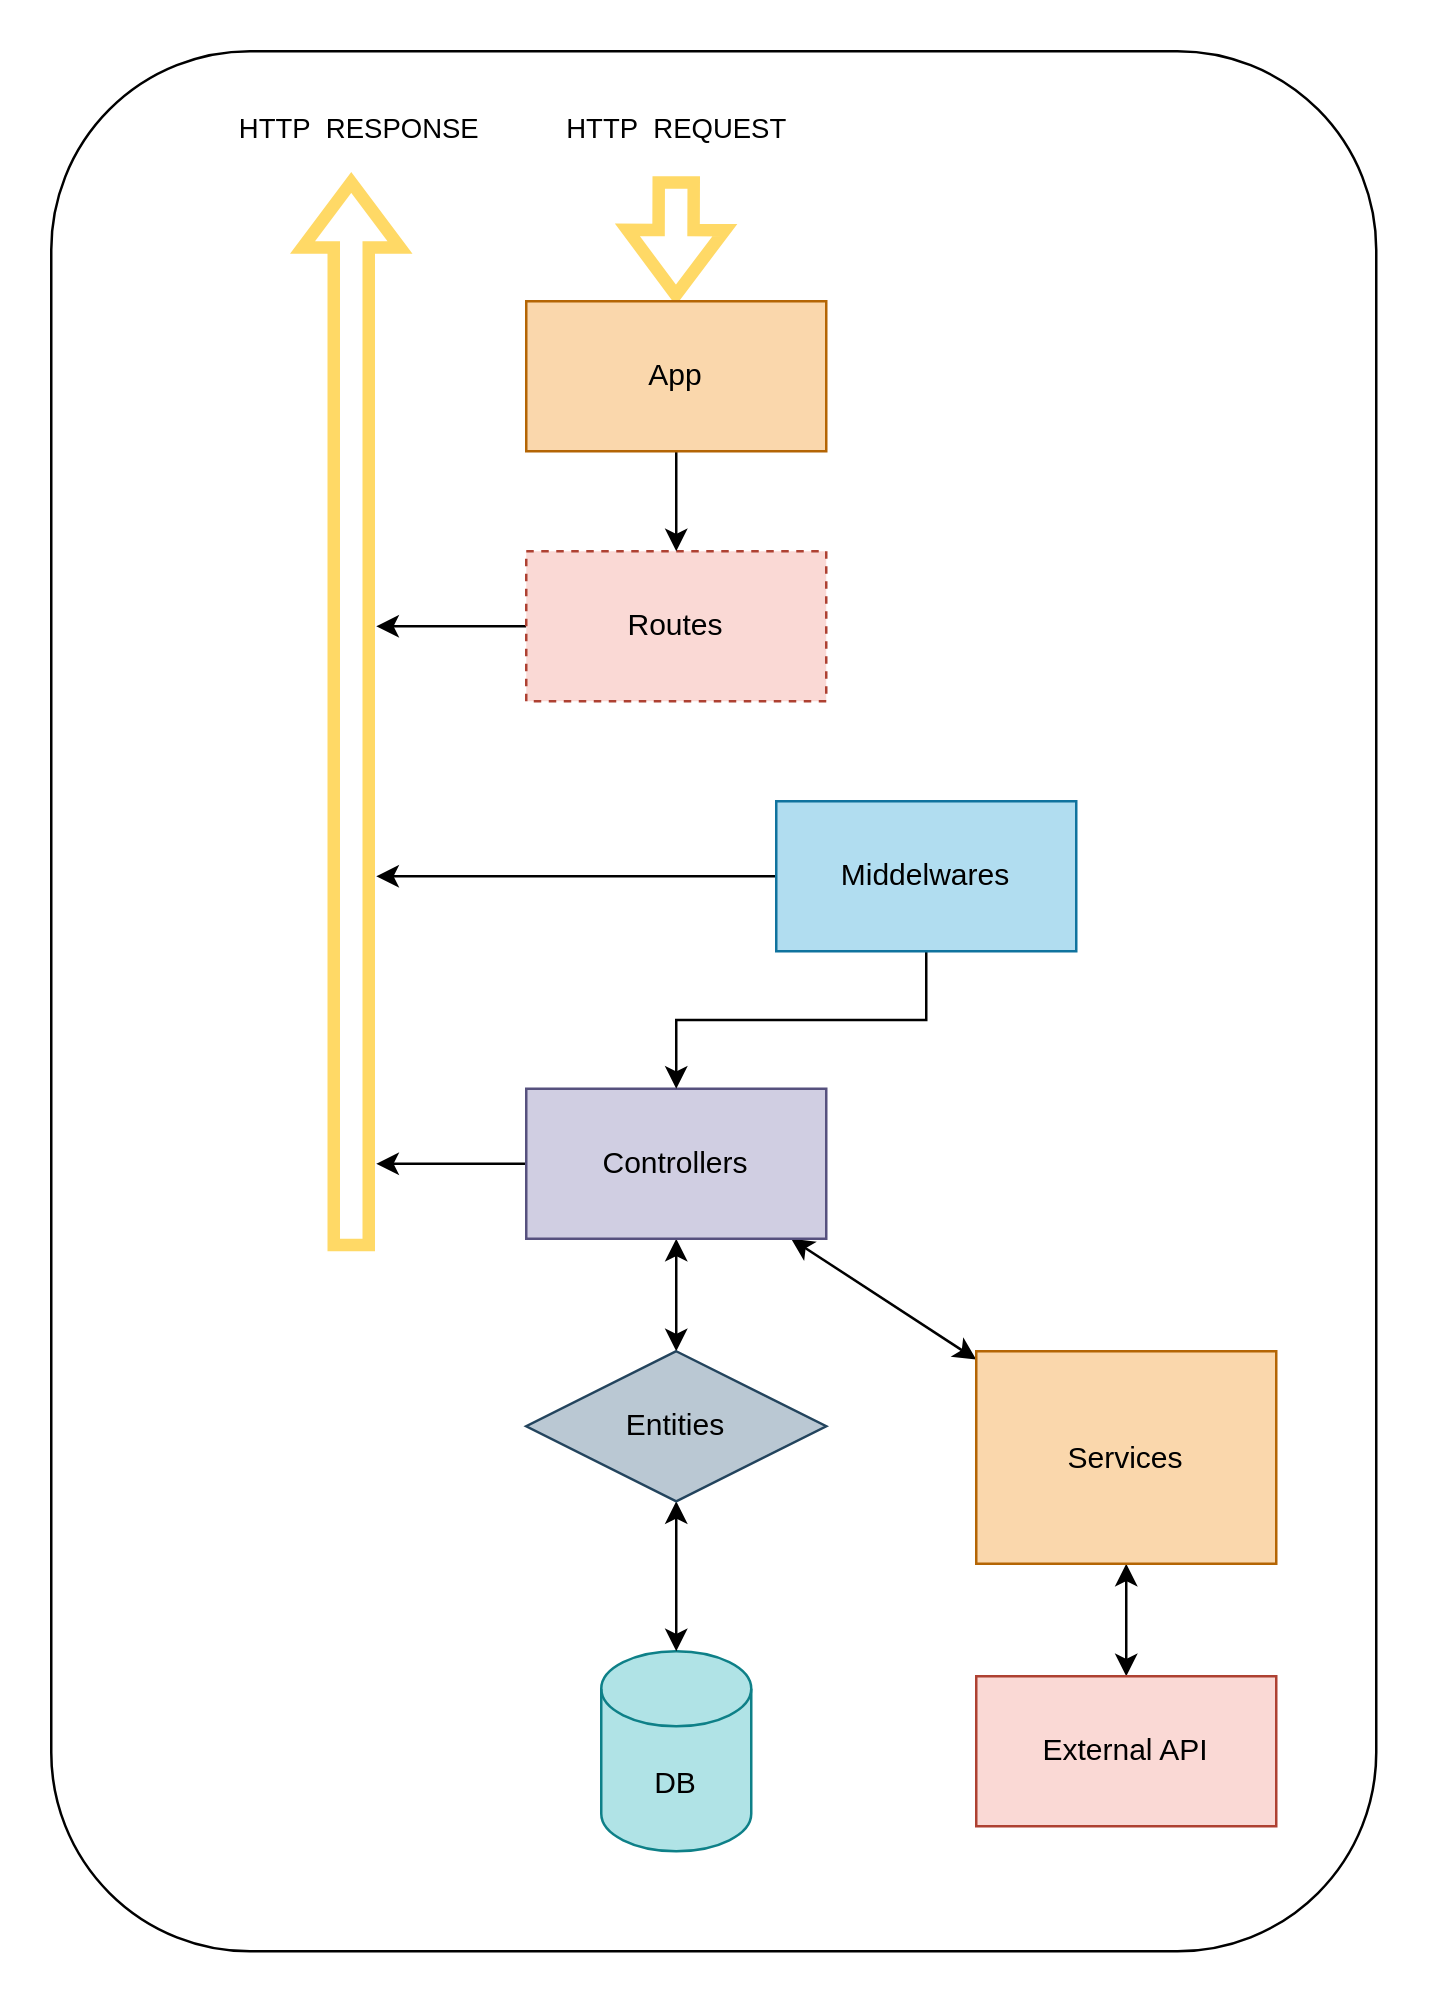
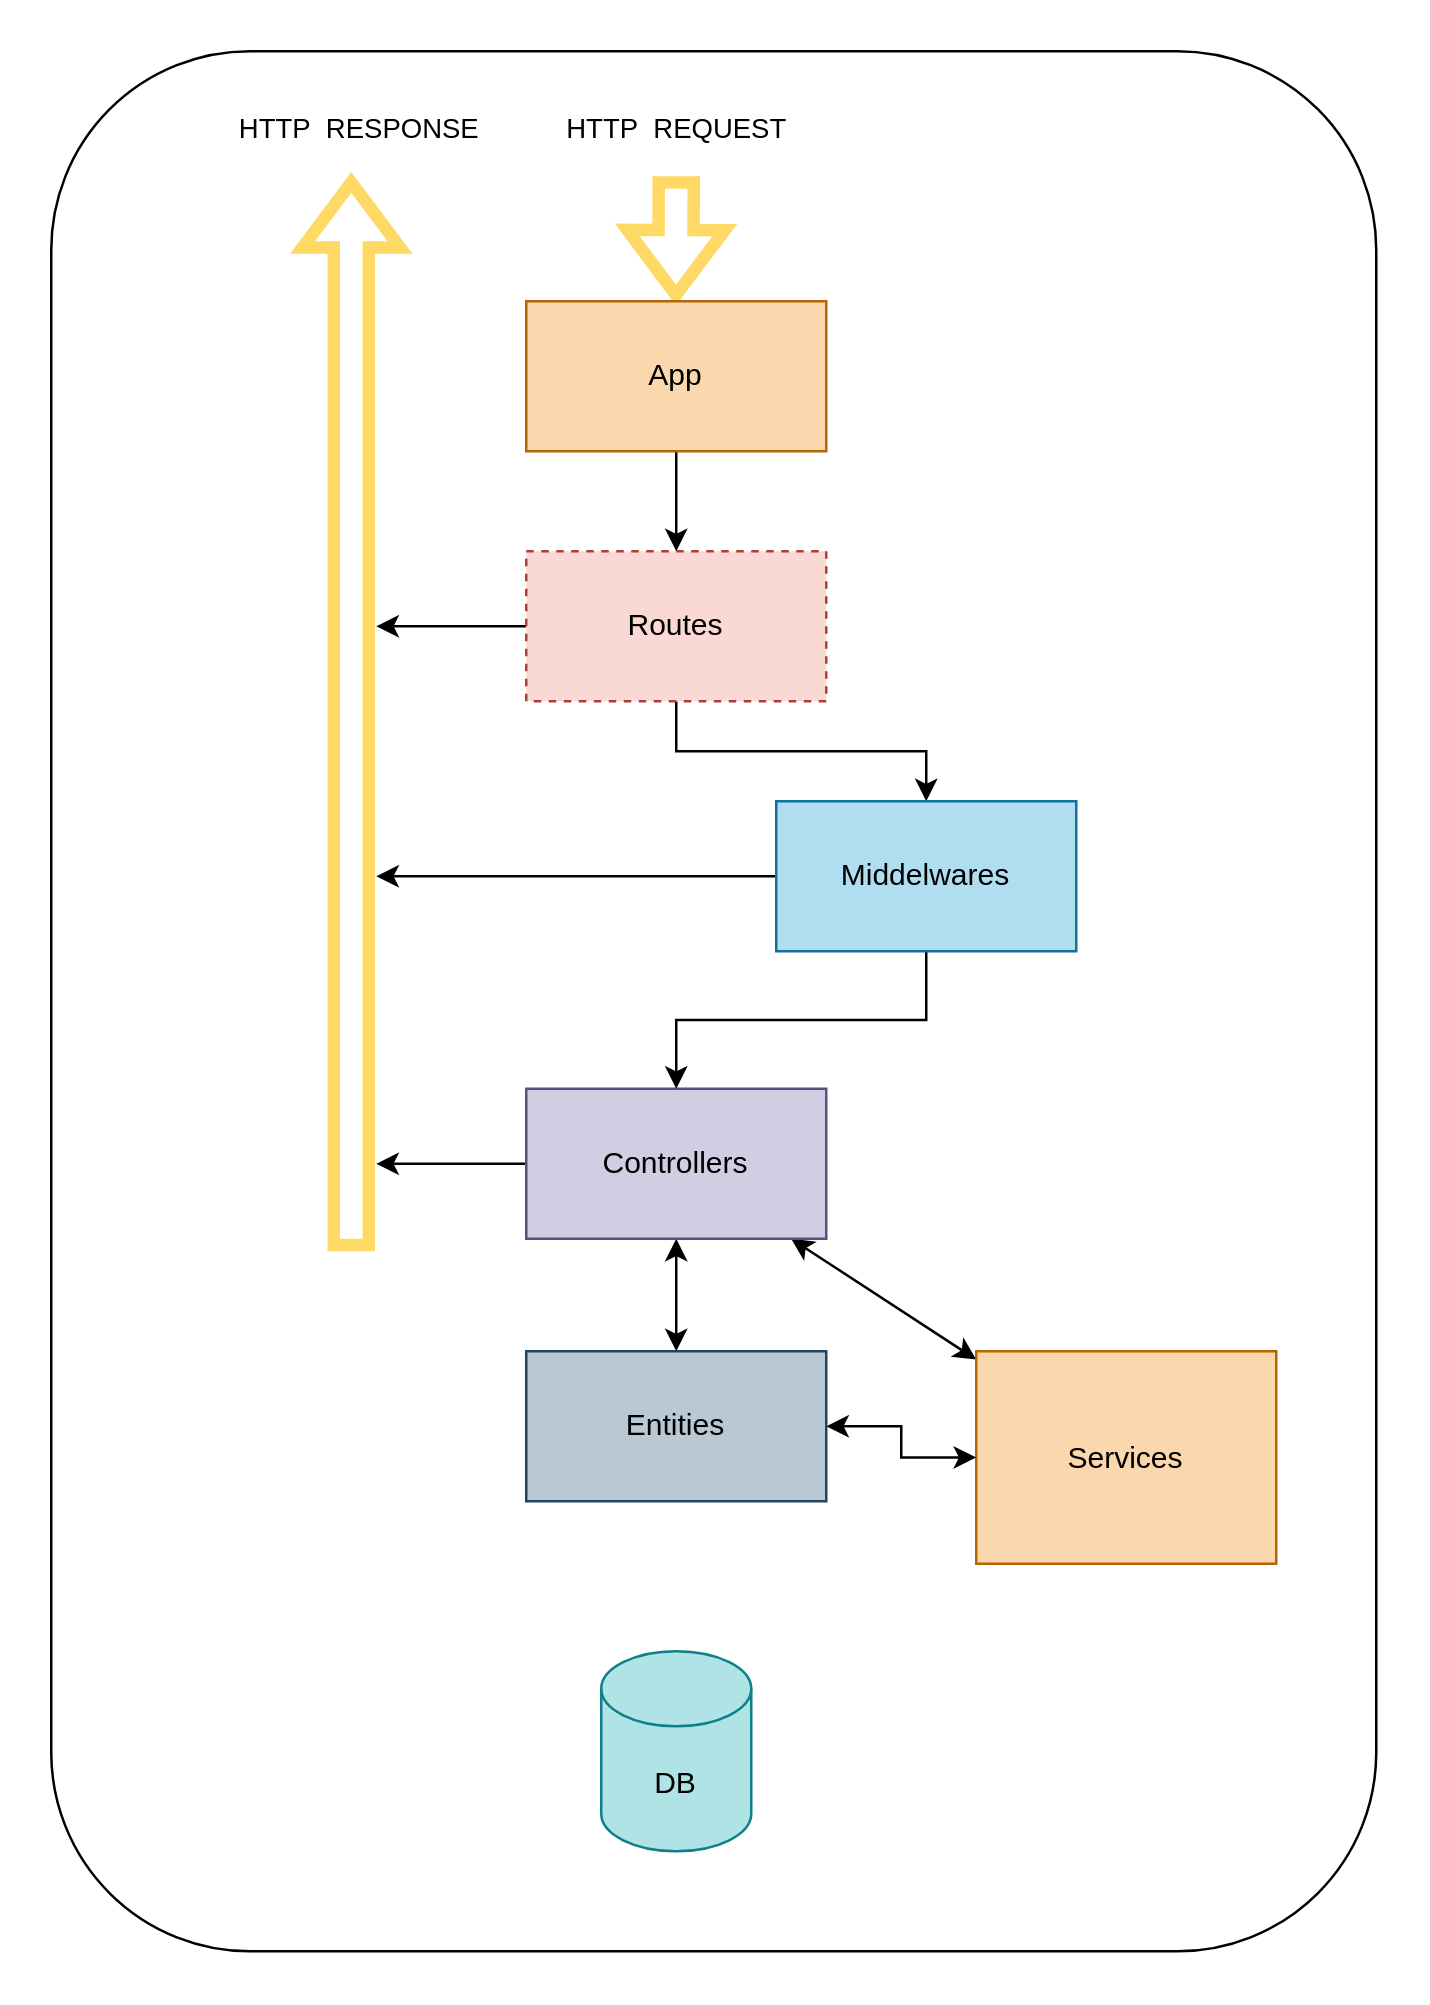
edge "Routes" -> "Middelwares": added
node "Entities": shape diamond -> rectangle
edge "Entities" -- "DB": now "Entities" -- "Services"
edge "Services" -- "External API": removed
node "External API": removed
